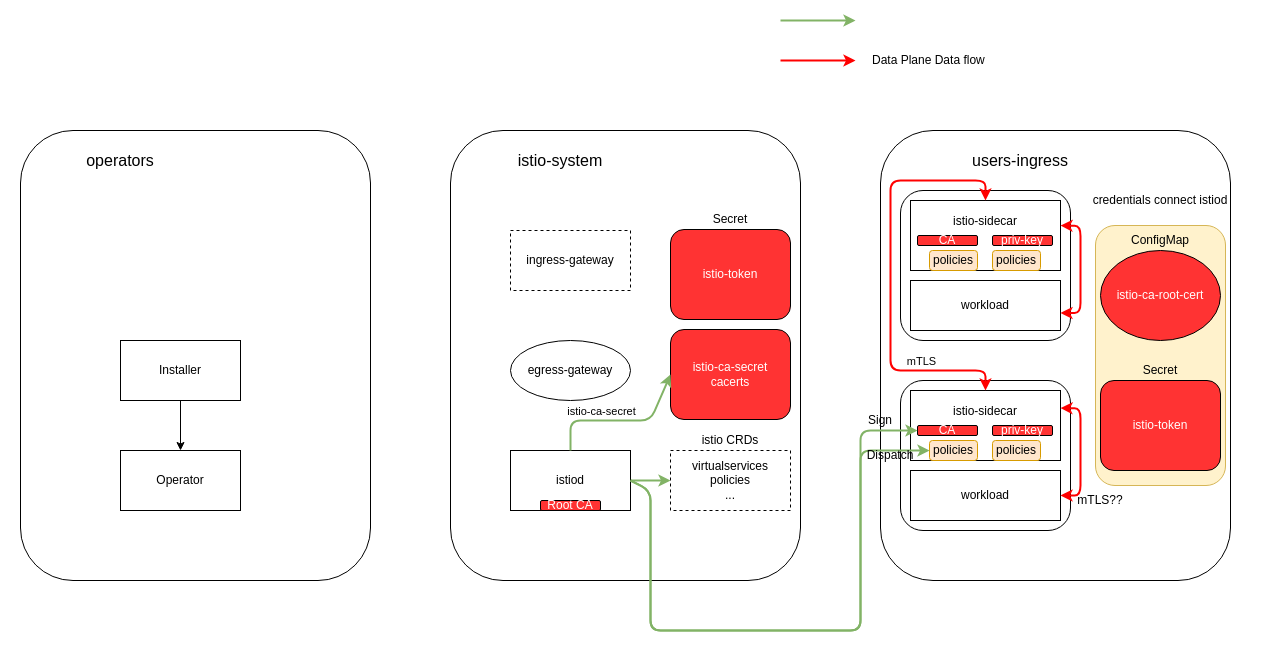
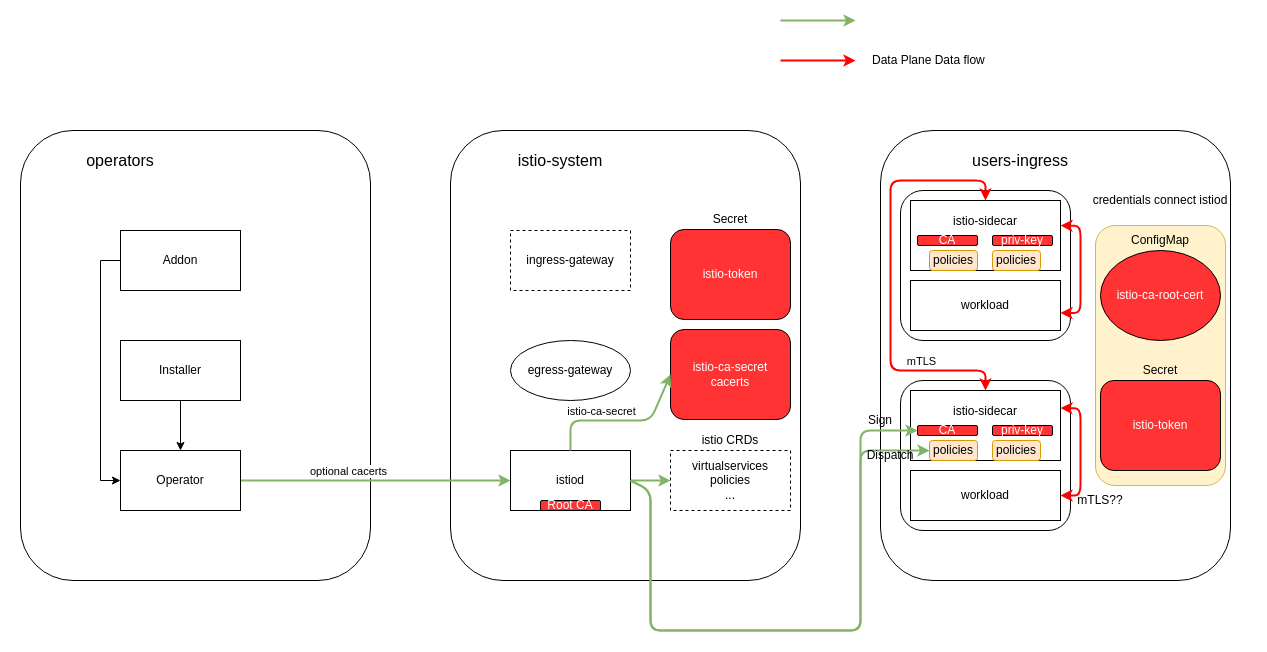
node "Addon": added
edge "Addon" -> "Operator": added
edge "Operator" -> "istiod": added, label "optional cacerts"
